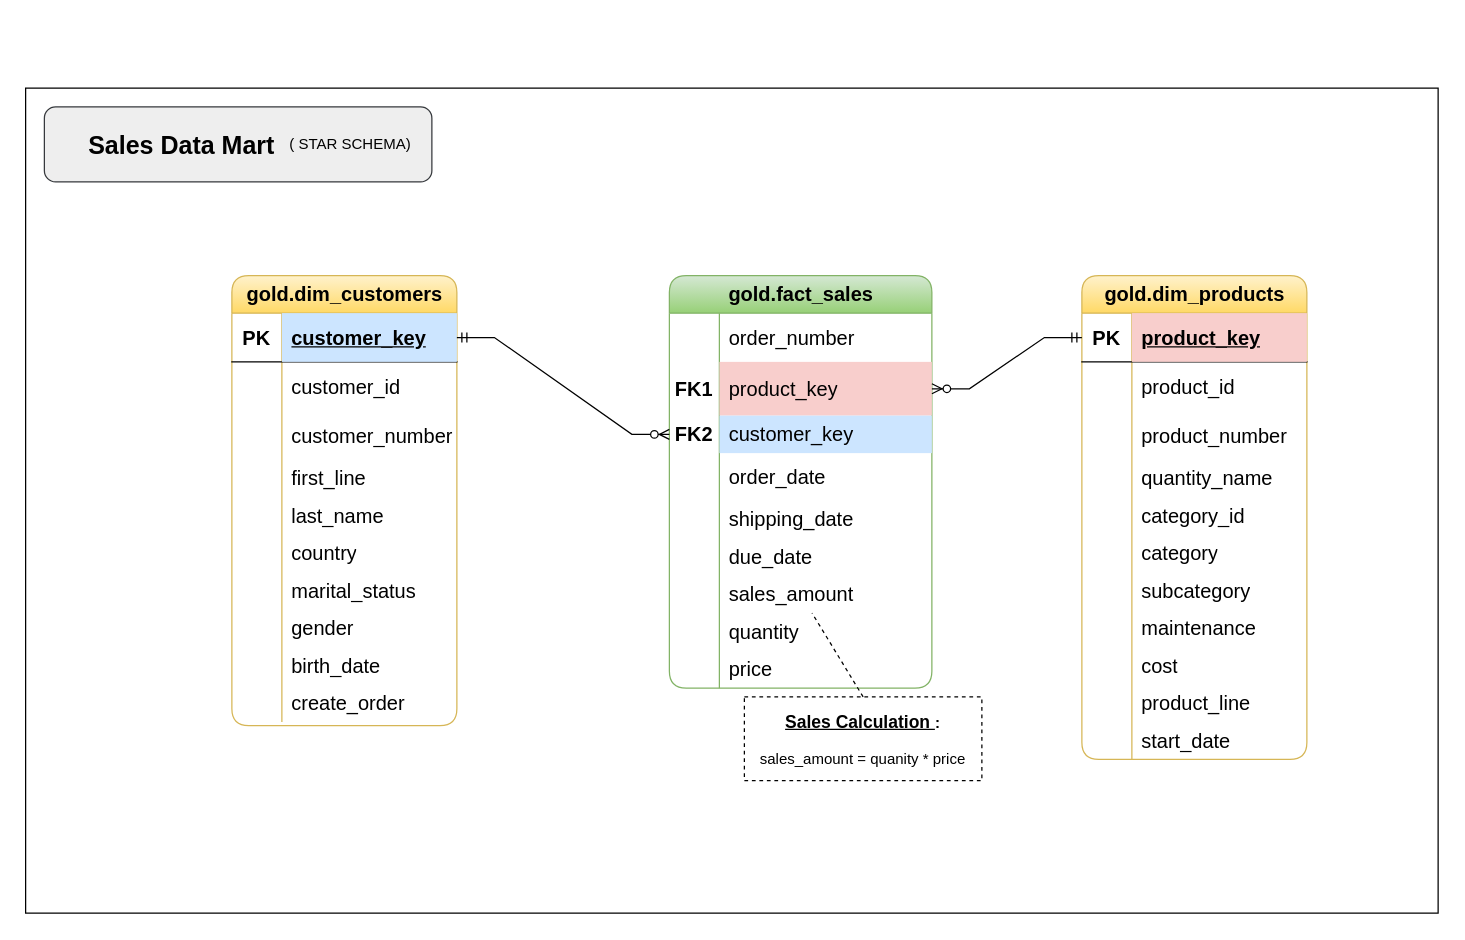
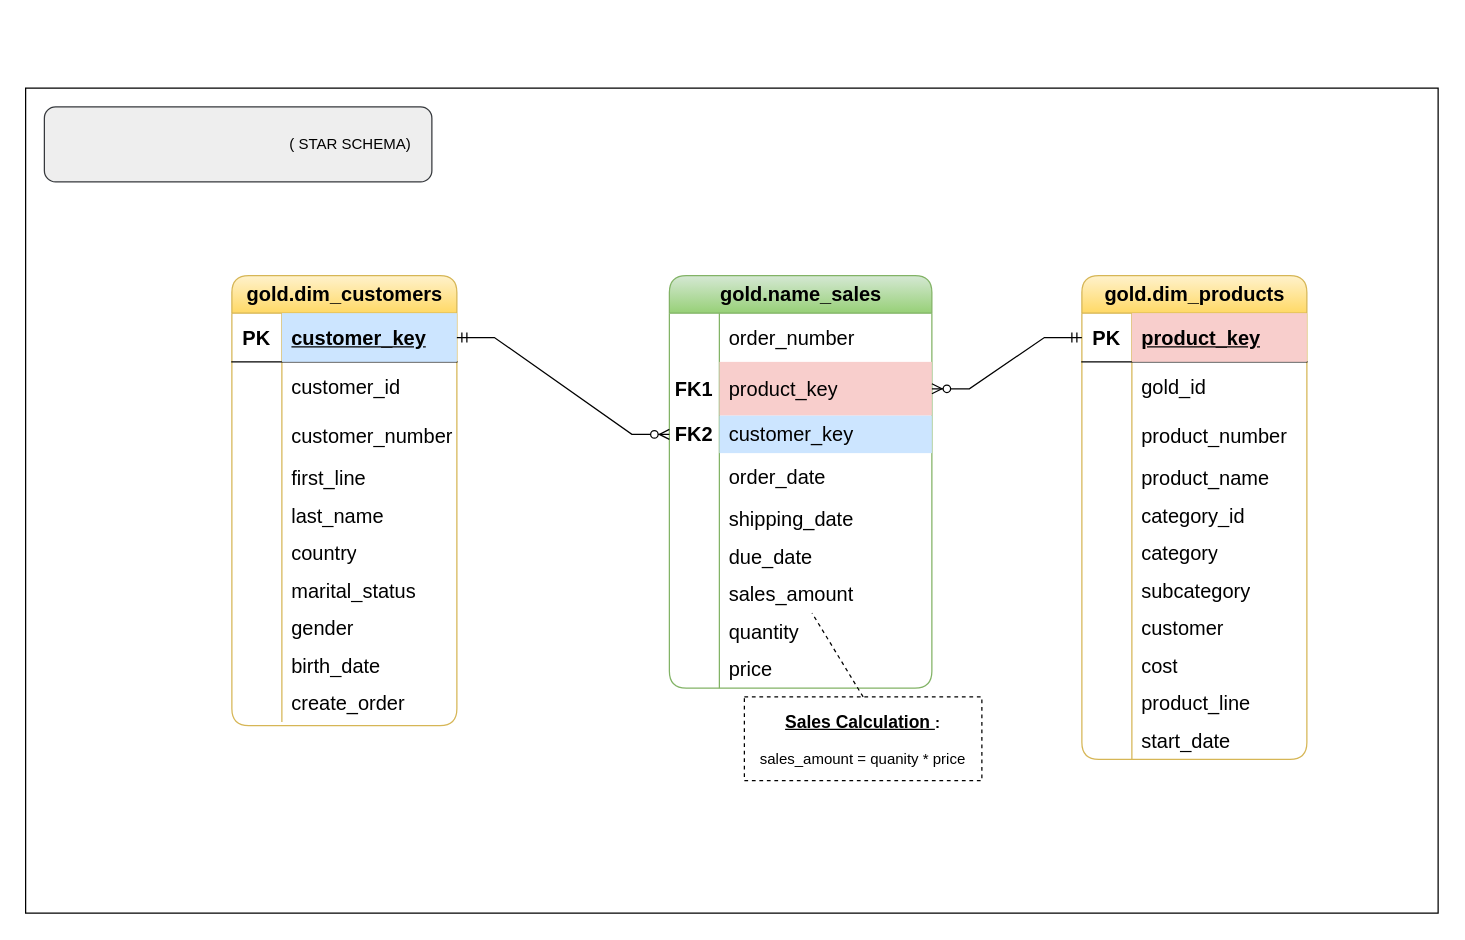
node "Sales Data Mart": removed
node "gold.fact_sales": label "gold.fact_sales" -> "gold.name_sales"
node "product_id": label "product_id" -> "gold_id"
node "quantity_name": label "quantity_name" -> "product_name"
node "maintenance": label "maintenance" -> "customer"
